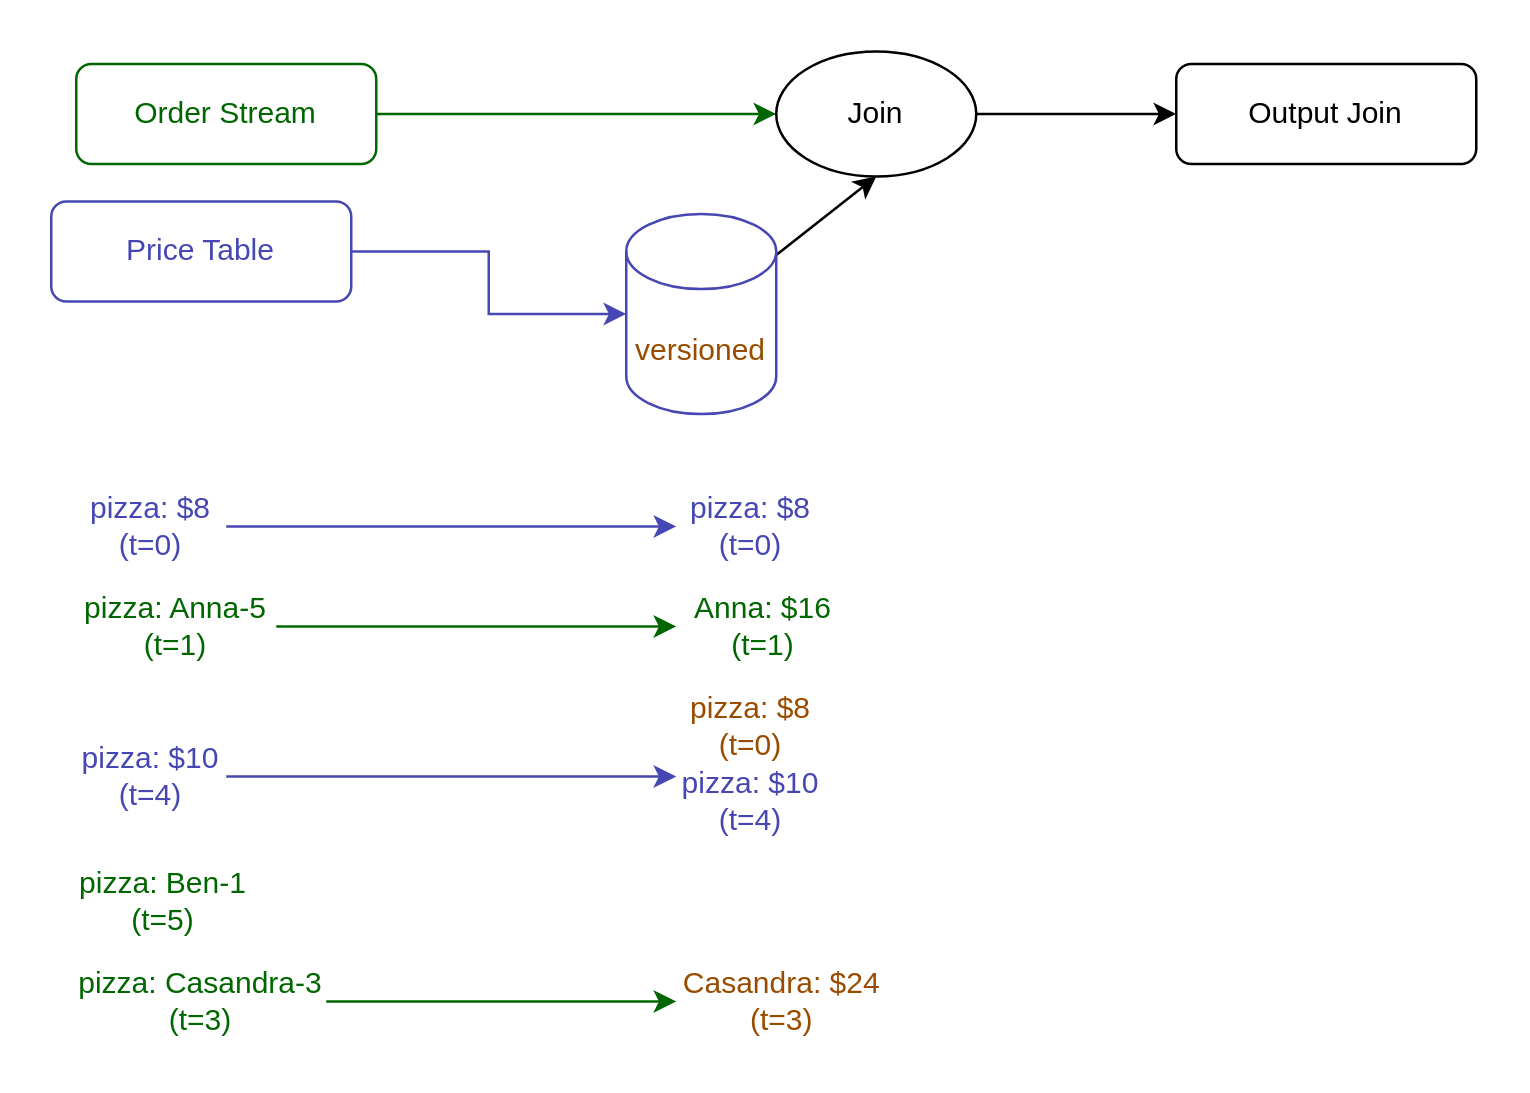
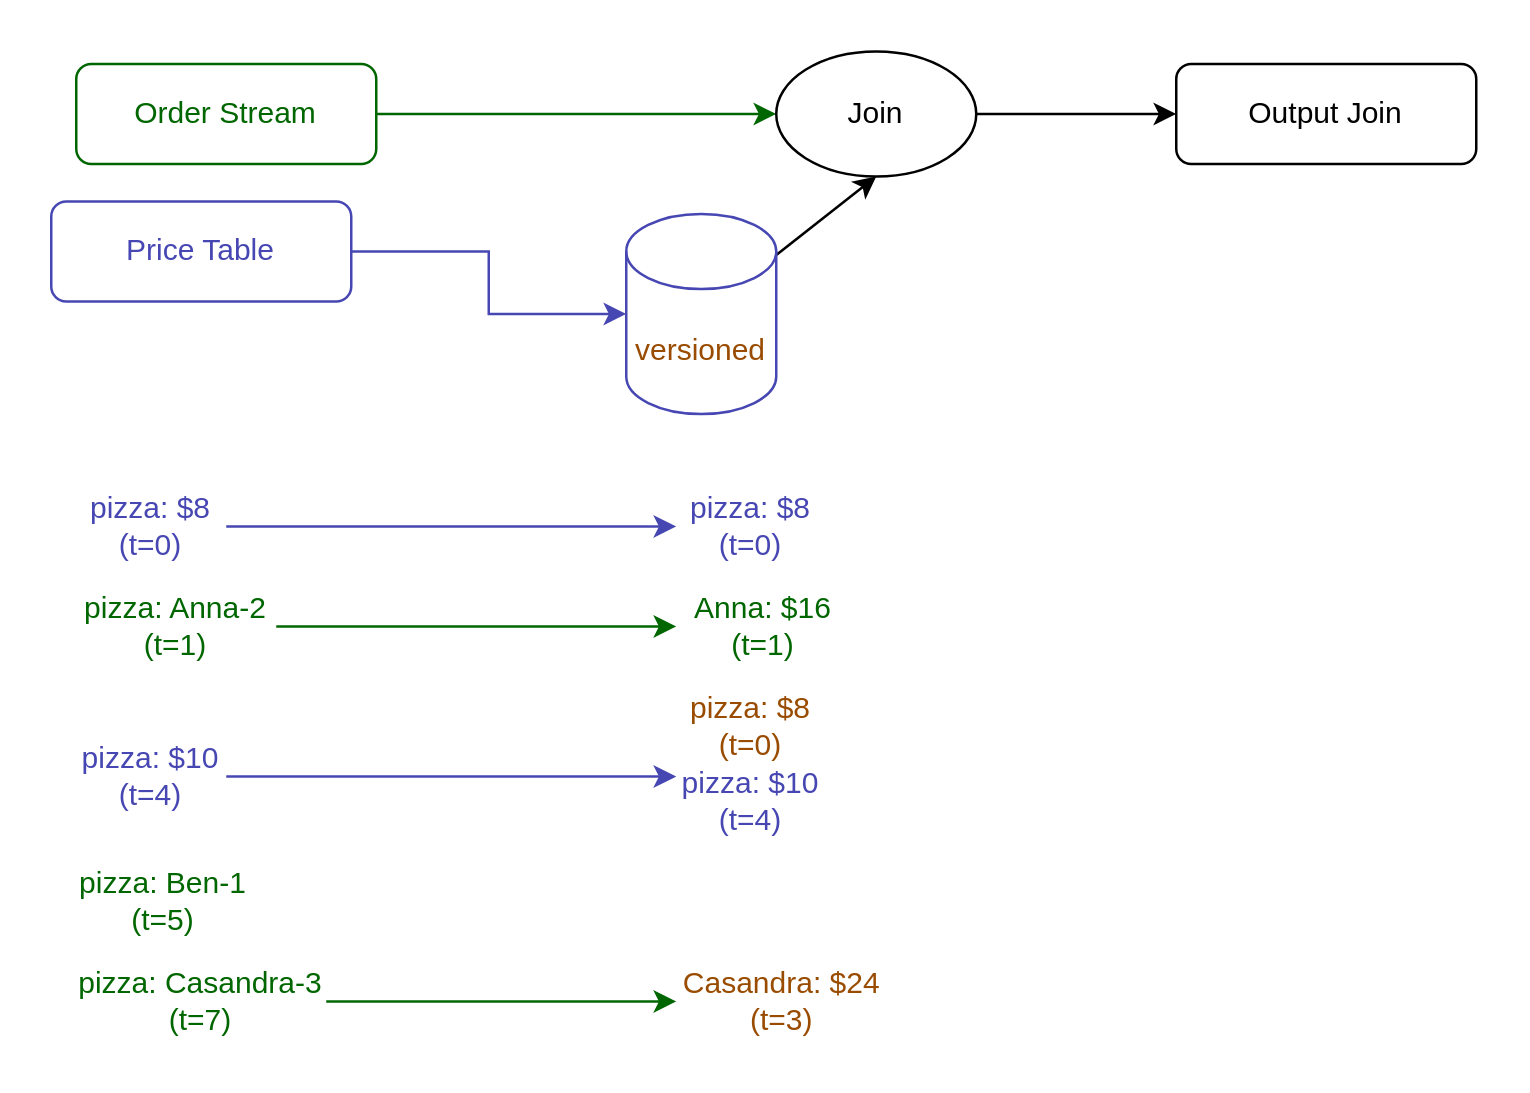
node "pizza: Anna-5 (t=1)": label "pizza: Anna-5 (t=1)" -> "pizza: Anna-2 (t=1)"
node "pizza: Casandra-3 (t=3)": label "pizza: Casandra-3 (t=3)" -> "pizza: Casandra-3 (t=7)"
